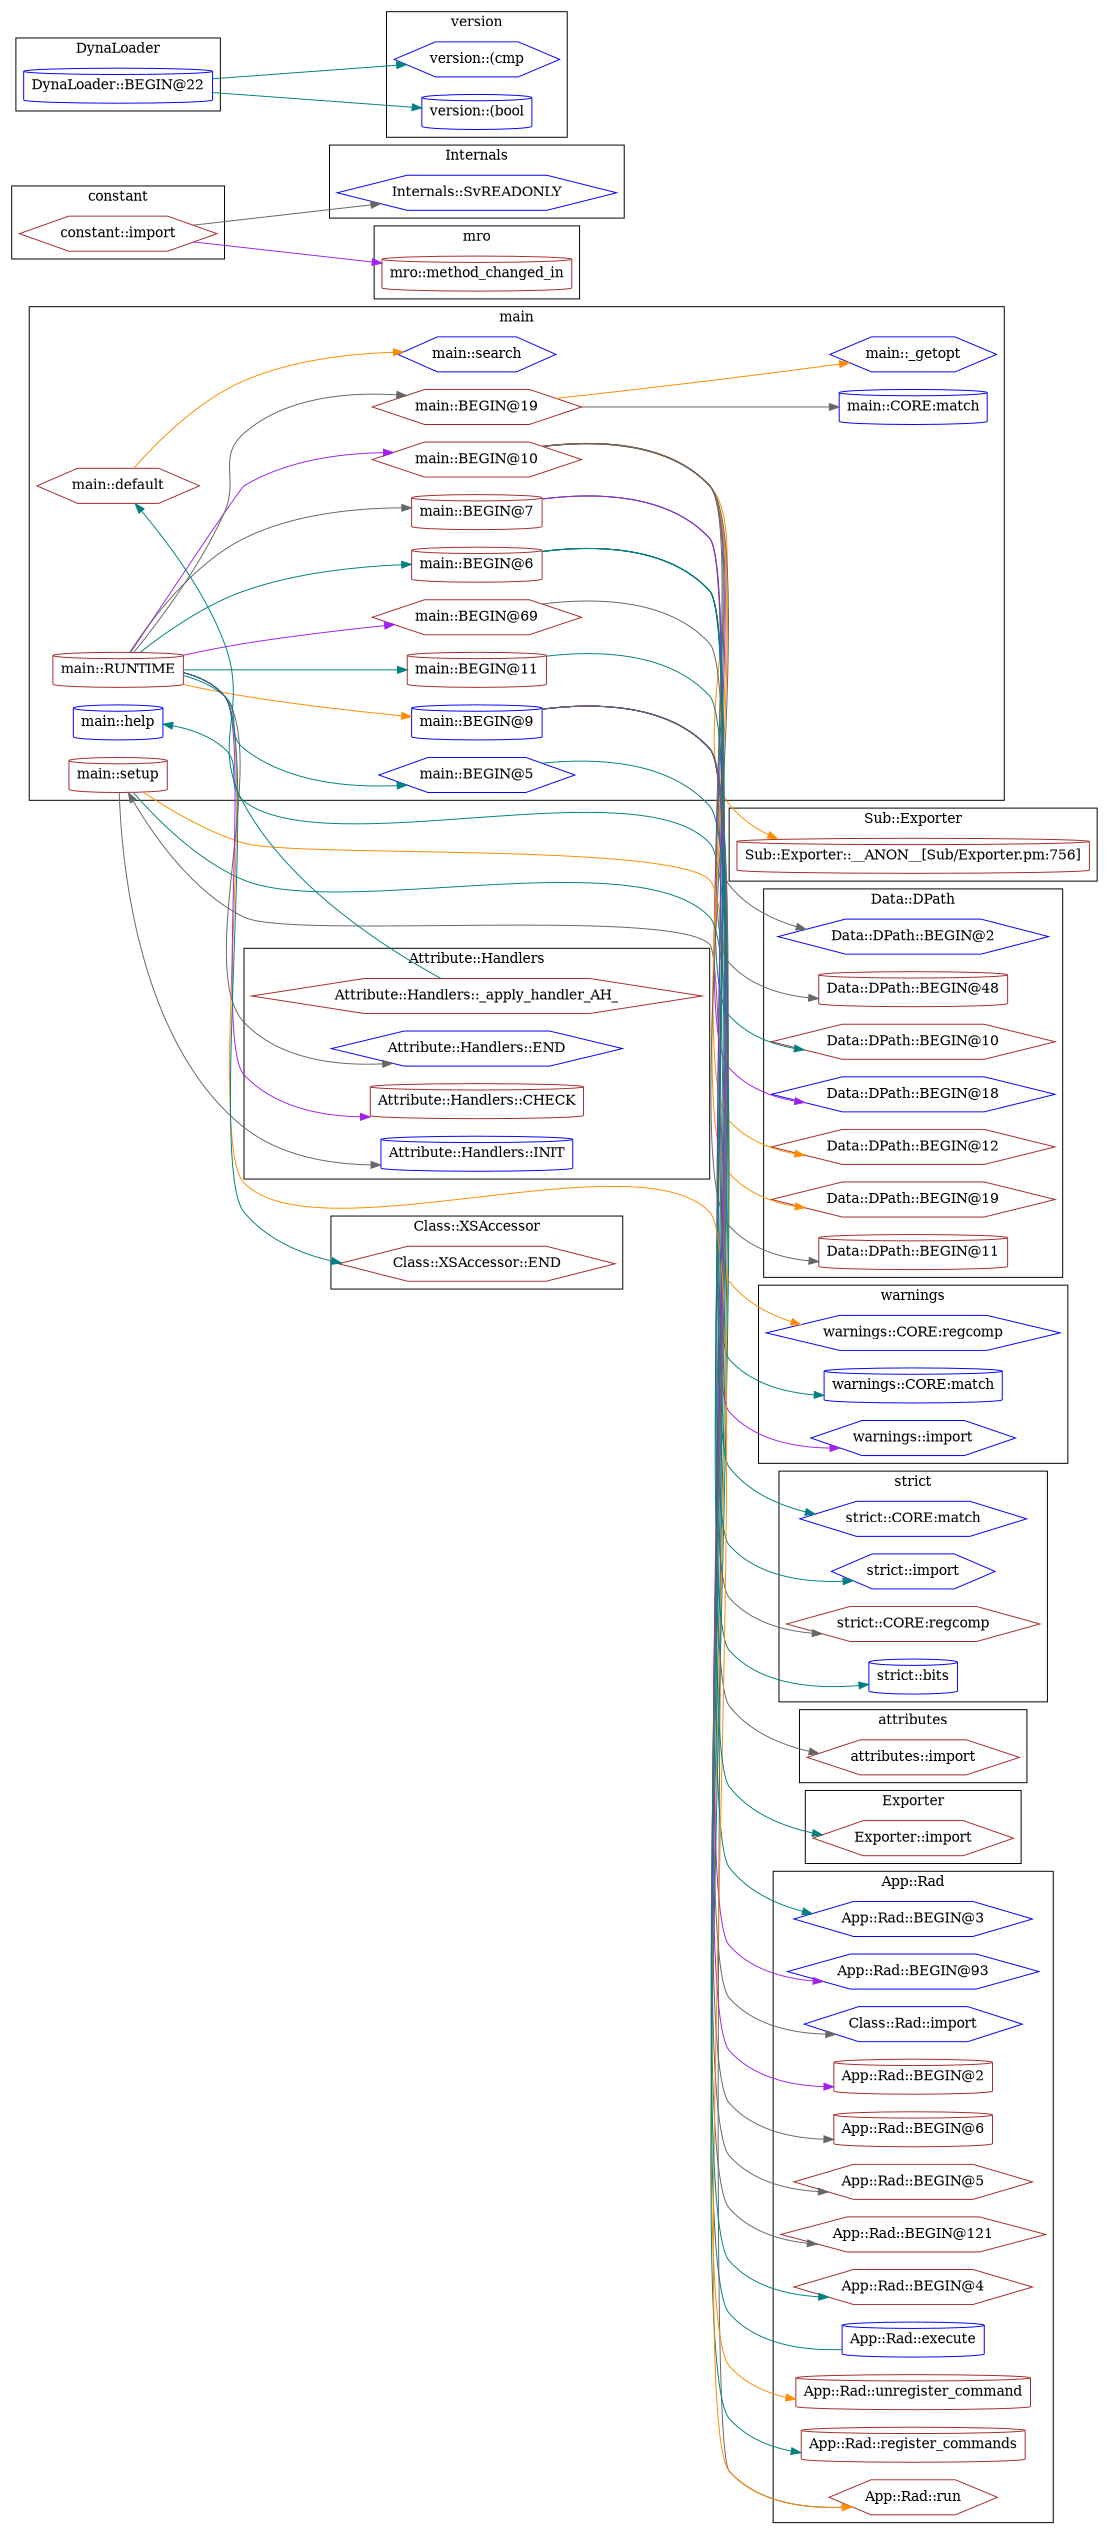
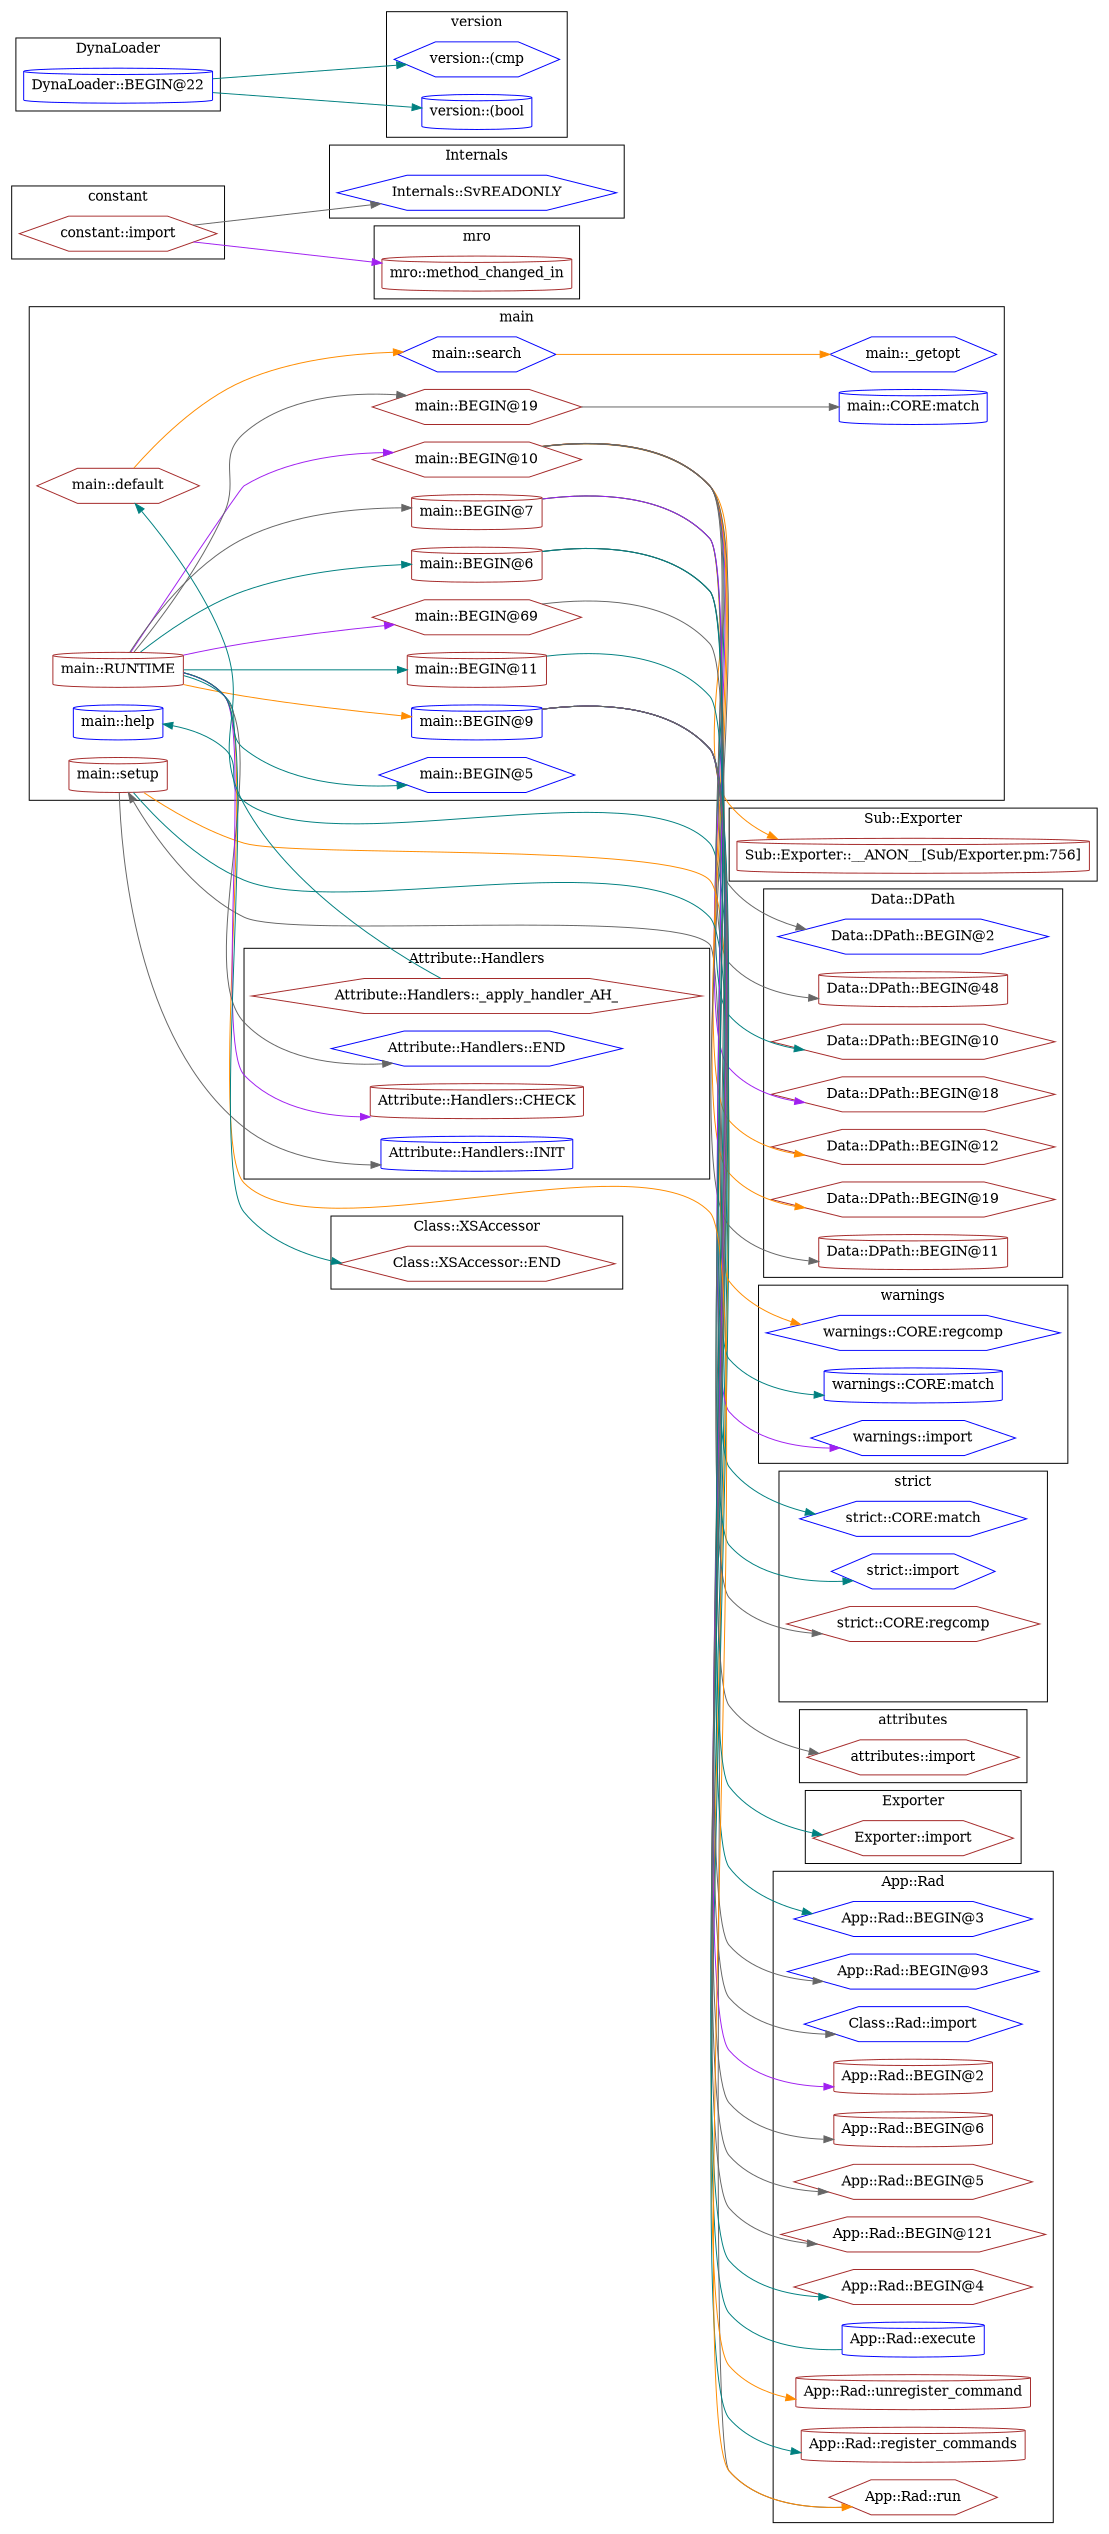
edge "main::BEGIN@19" -> "main::_getopt": now "main::search" -> "main::_getopt"
node "Data::DPath::BEGIN@18": color blue -> brown
edge "main::BEGIN@9" -> "App::Rad::BEGIN@93": color purple -> gray40
edge "main::BEGIN@5" -> "App::Rad::BEGIN@4": now "main::BEGIN@9" -> "App::Rad::BEGIN@4"
node "strict::bits": removed
